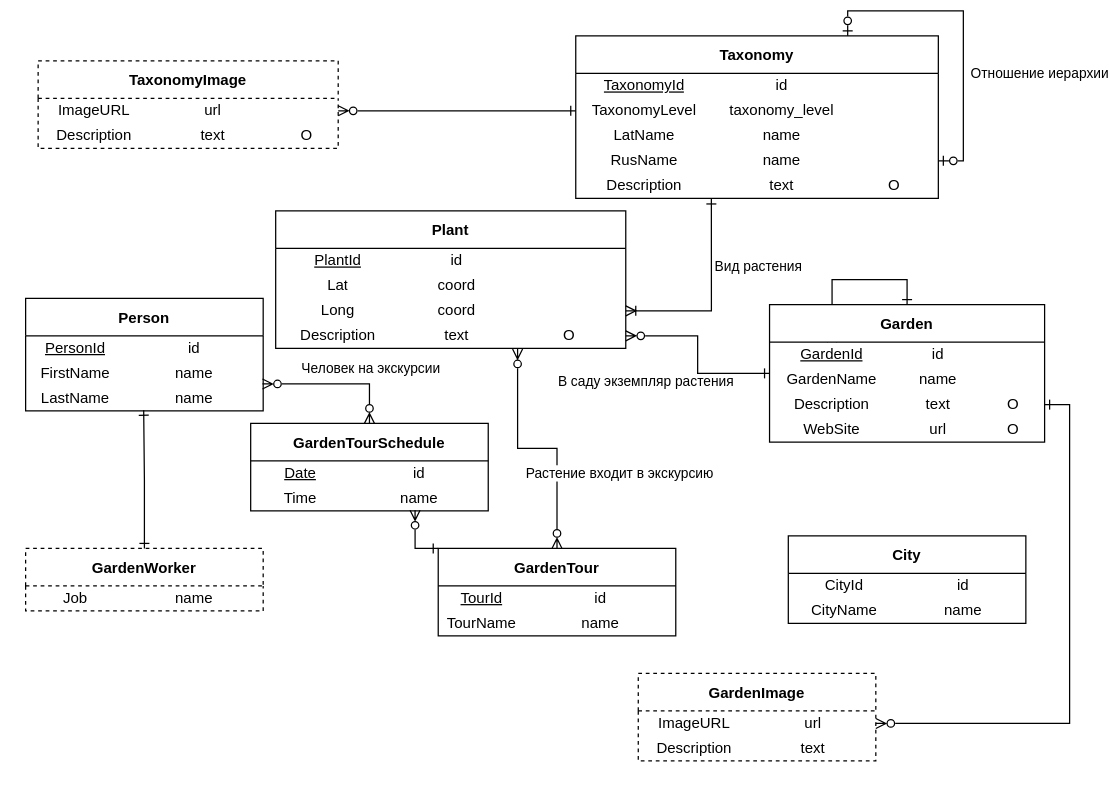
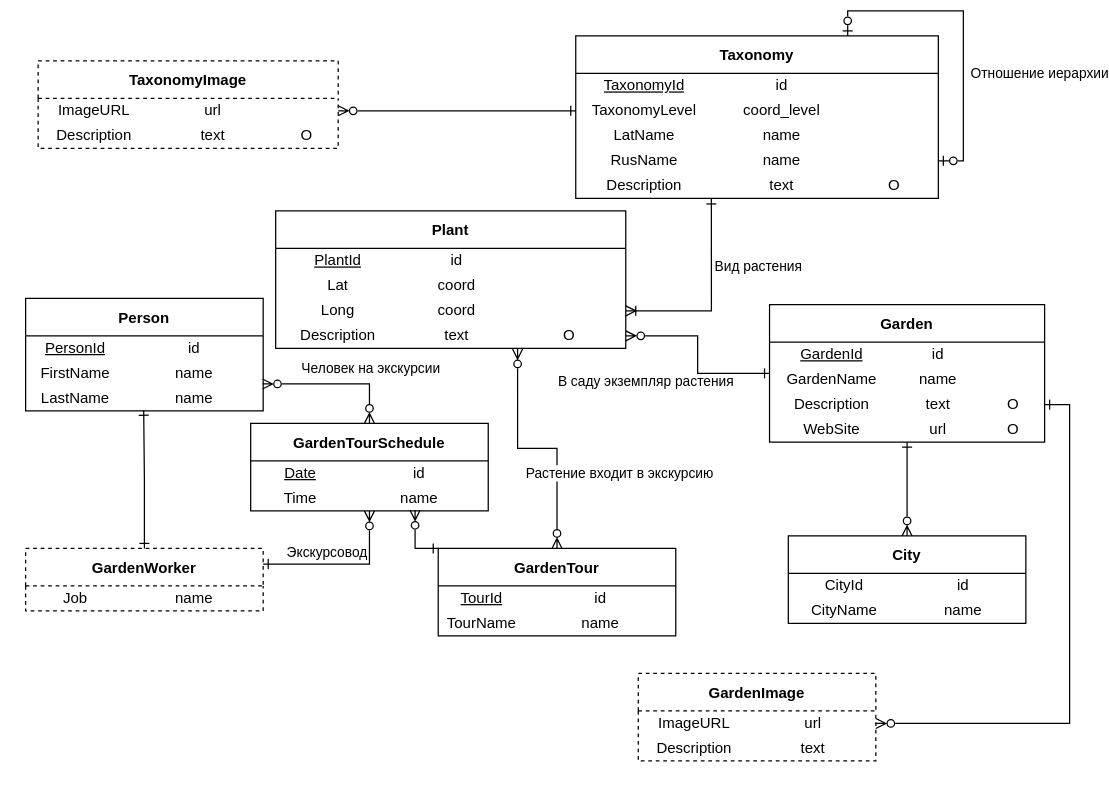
node "taxonomy_level": label "taxonomy_level" -> "coord_level"
edge "GardenId" -- "Garden": now "City" -- "Garden"
edge "GardenTourSchedule" -- "GardenWorker": added, label "Экскурсовод"
